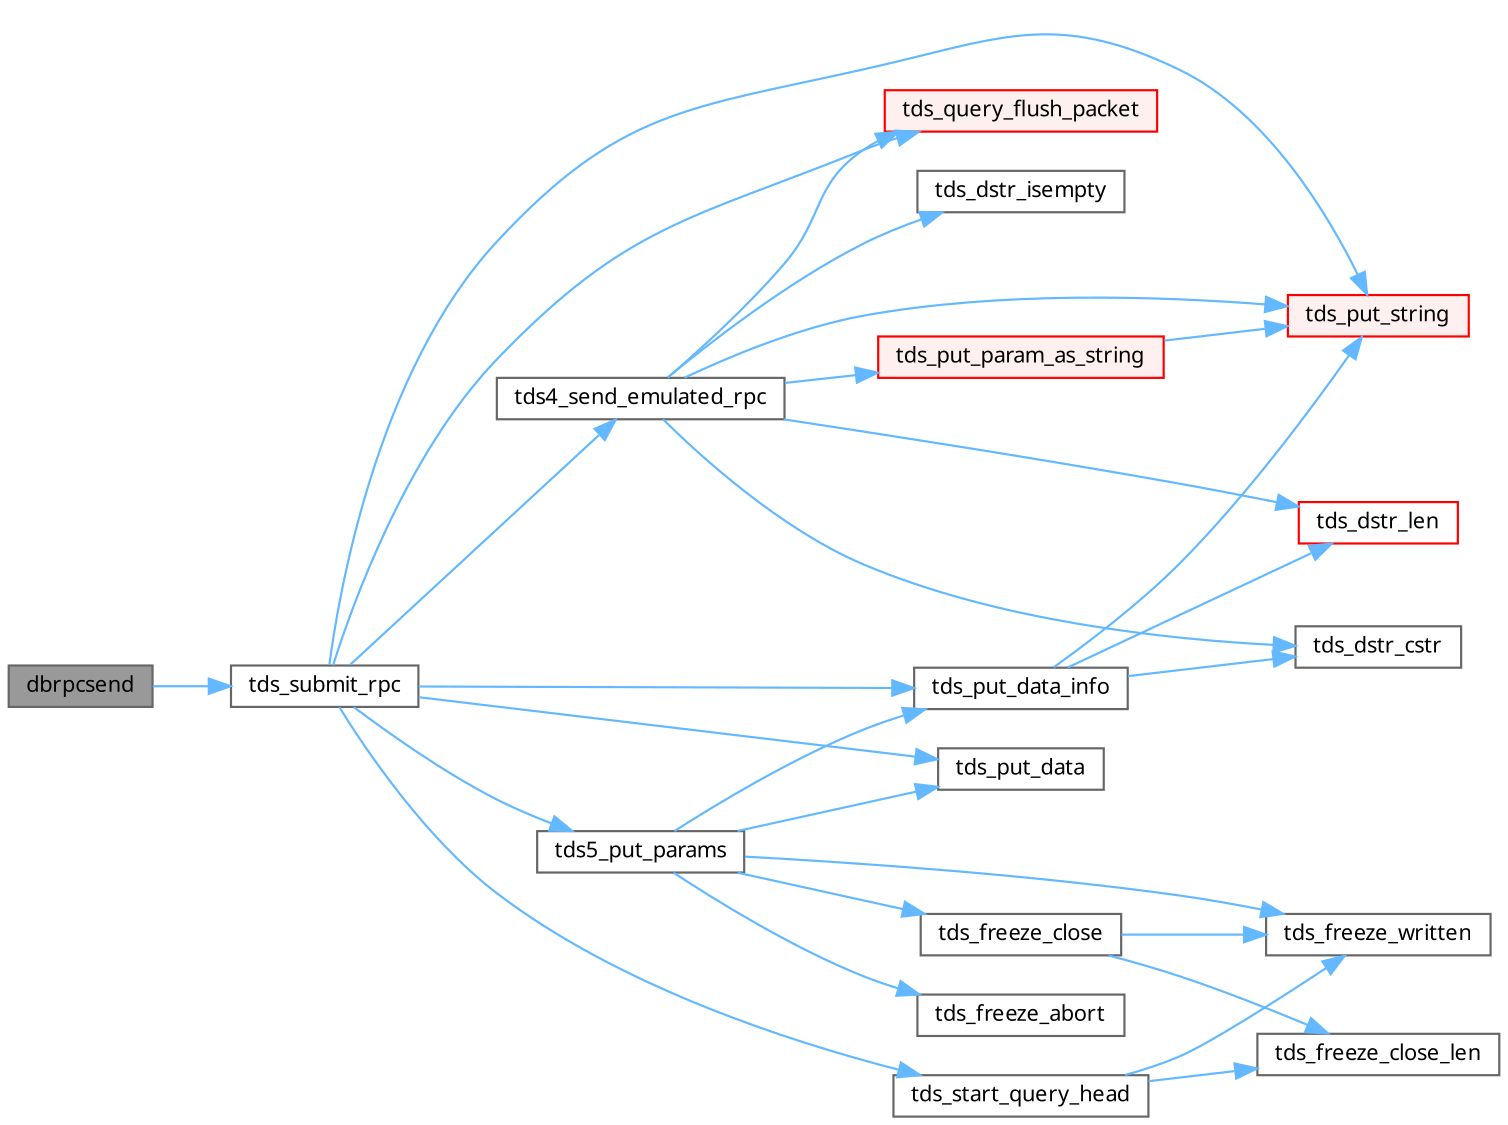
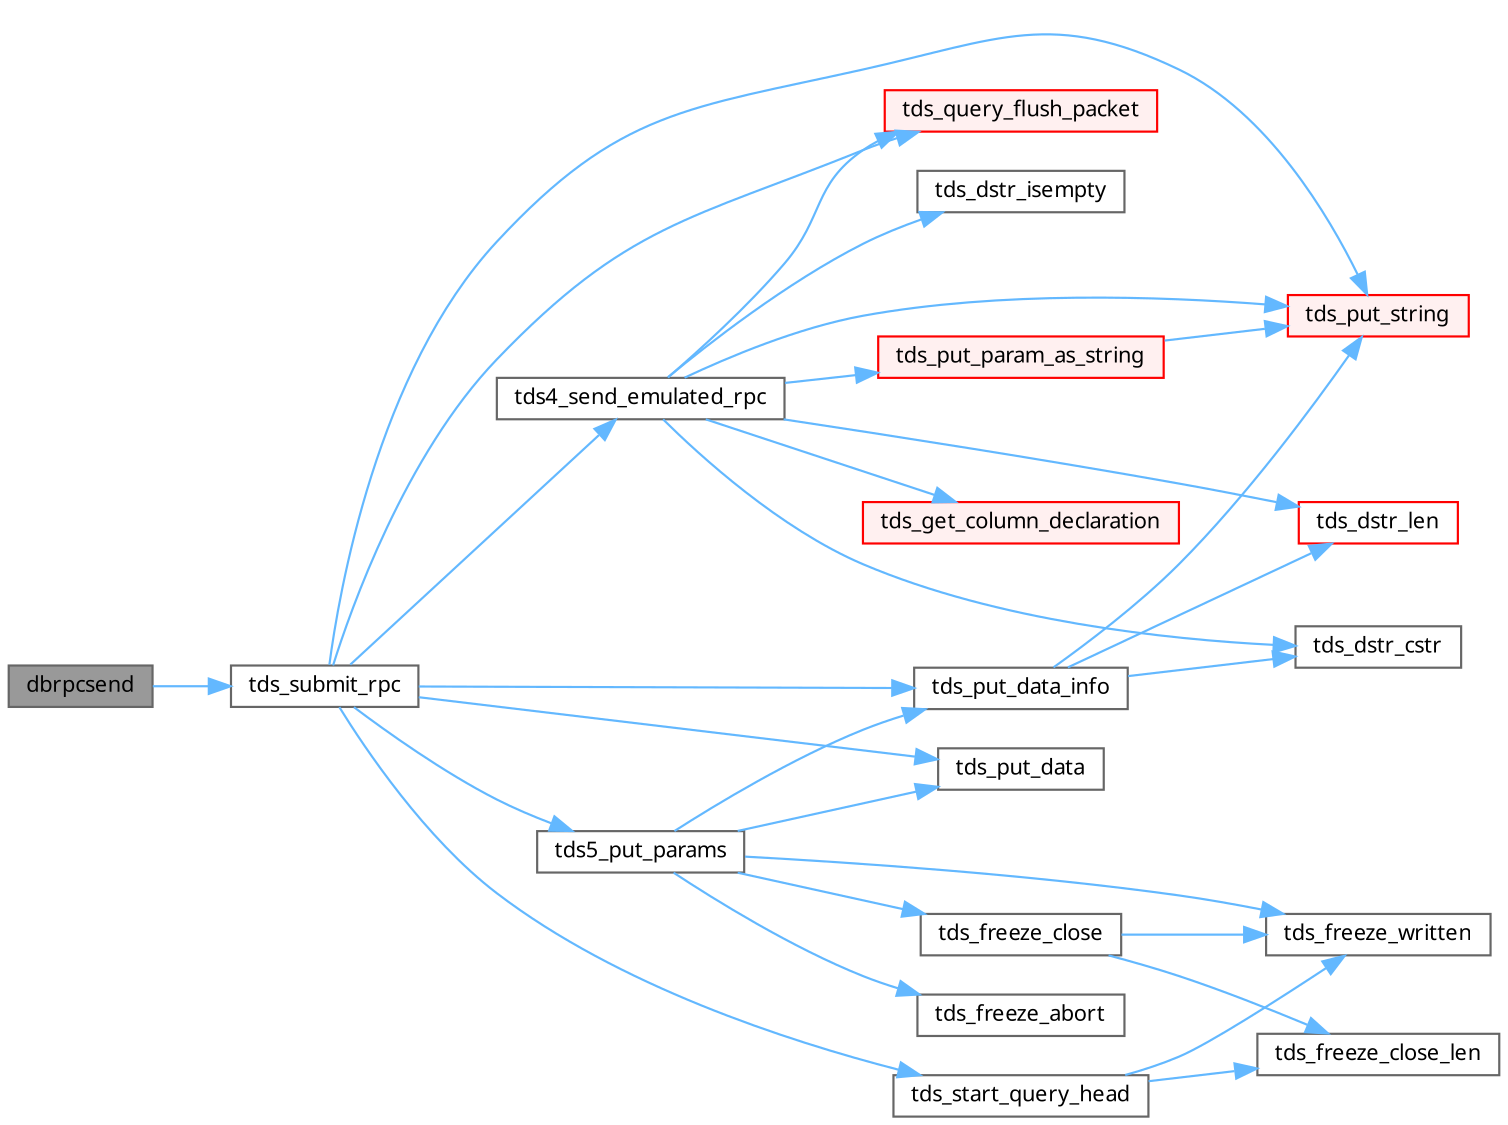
node "tds_get_column_declaration": added
